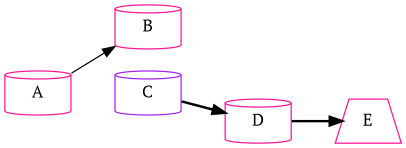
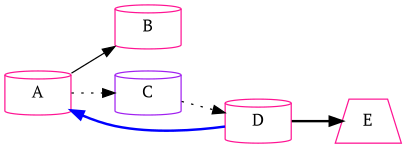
edge "A" -> "C": added
edge "C" -> "D": style bold -> dotted
edge "D" -> "A": added
